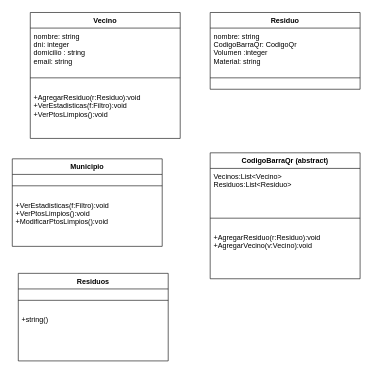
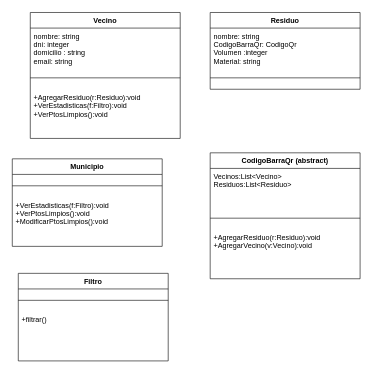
node "Residuos": label "Residuos" -> "Filtro"
node "+string()": label "+string()" -> "+filtrar()"
